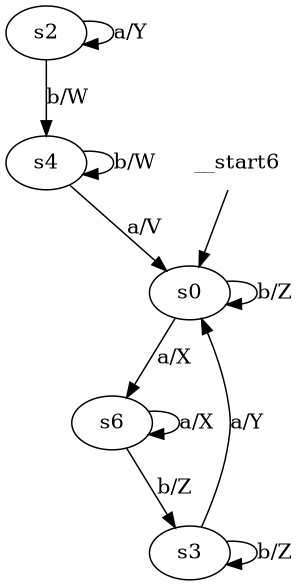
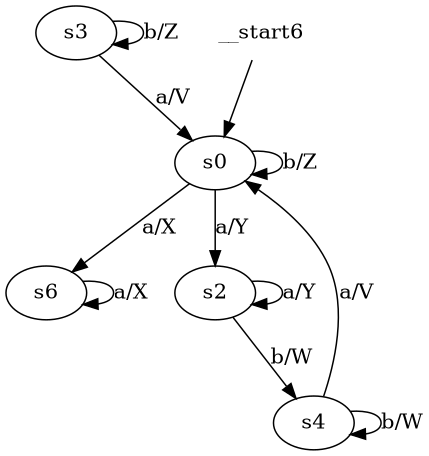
edge "s0" -> "s2": added, label "a/Y"
edge "s3" -> "s0": label "a/Y" -> "a/V"
edge "s6" -> "s3": removed, label "b/Z"
